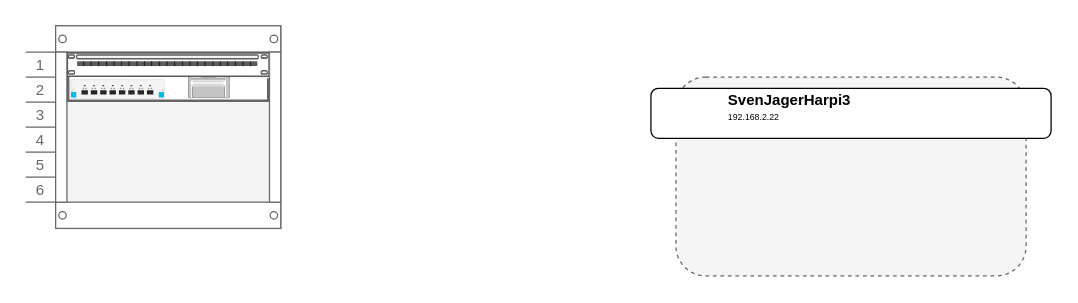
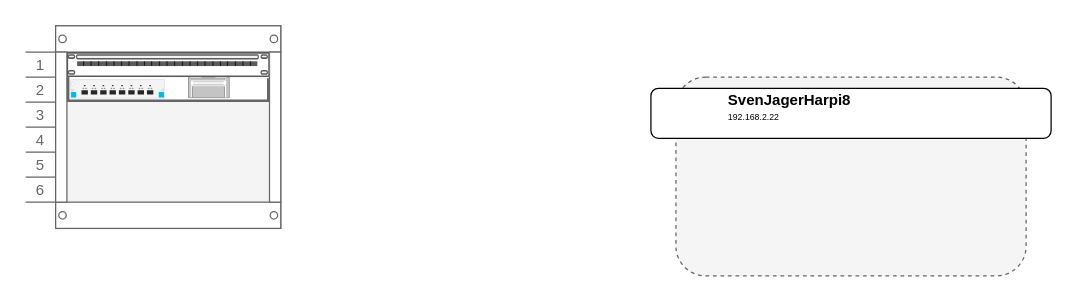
node "SvenJagerHarpi3": label "SvenJagerHarpi3" -> "SvenJagerHarpi8"
